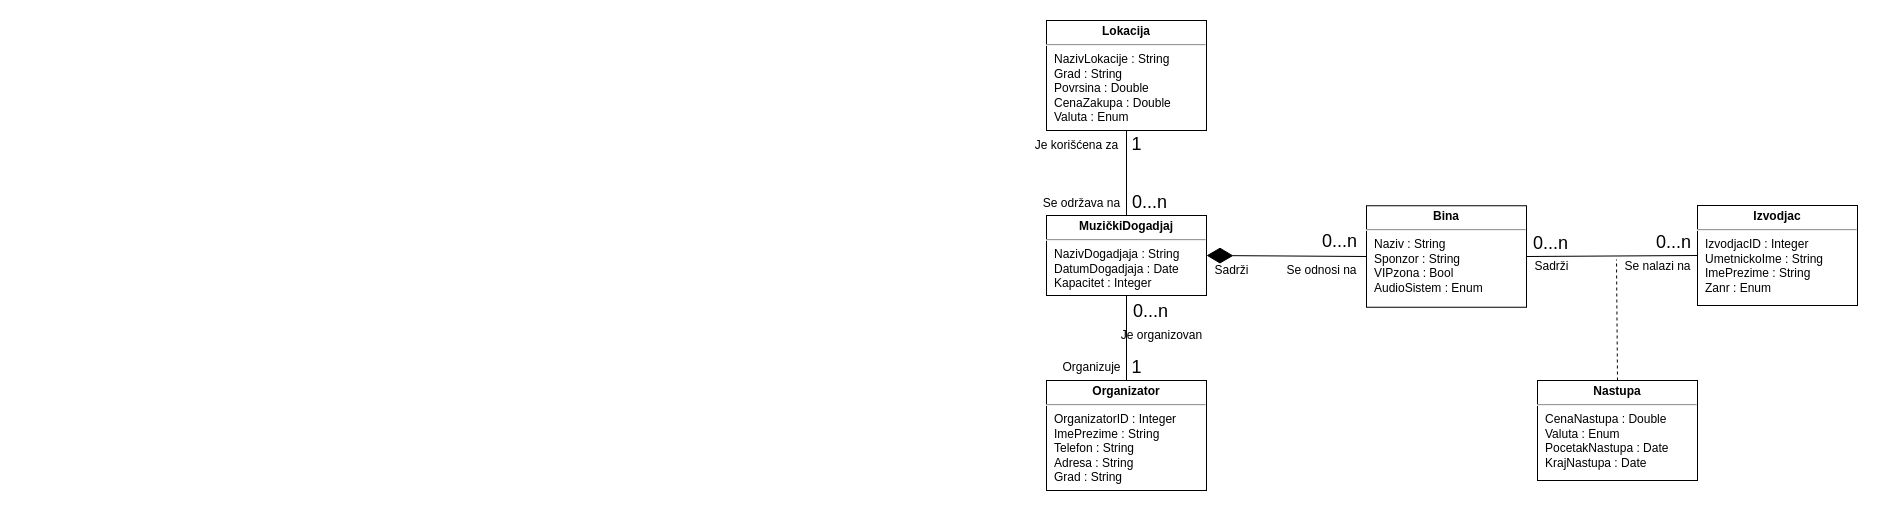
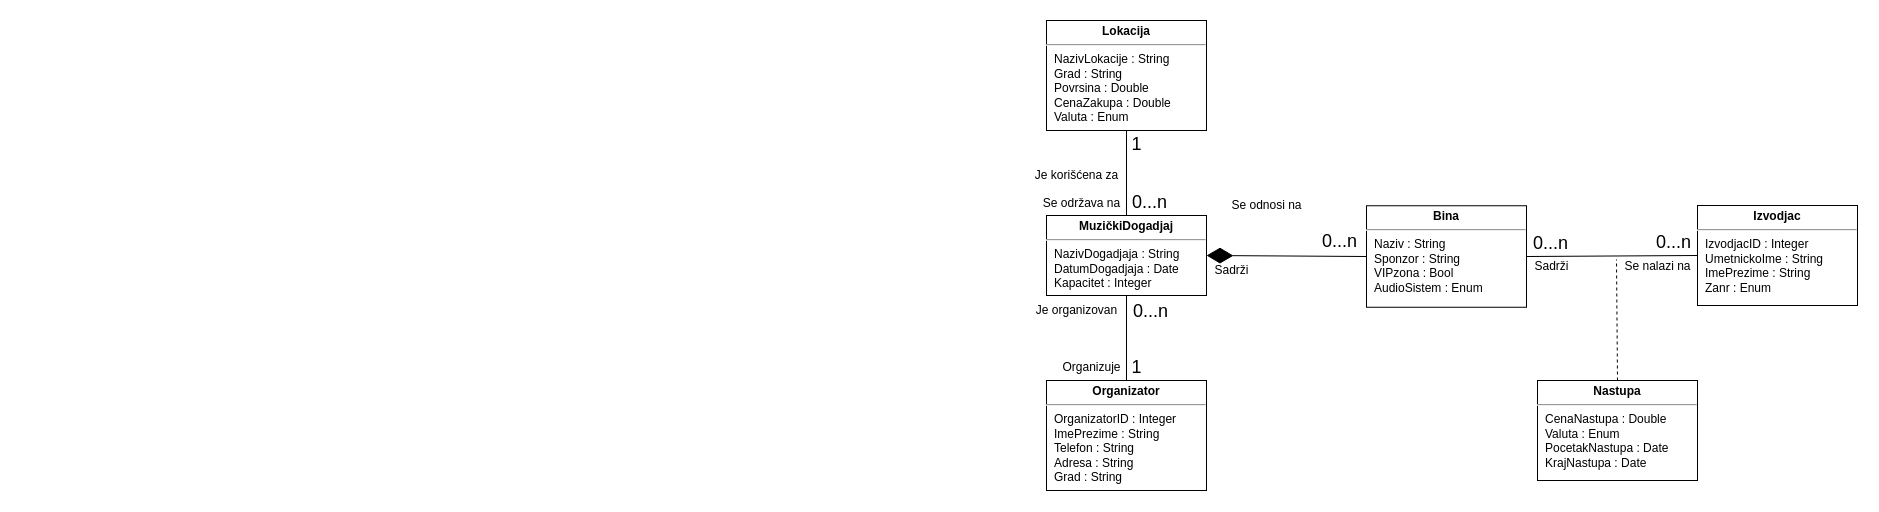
node "Je korišćena za": moved (1077, 146) -> (1077, 176)
node "Se odnosi na": moved (1322, 271) -> (1267, 206)
node "Je organizovan": moved (1162, 336) -> (1077, 311)
